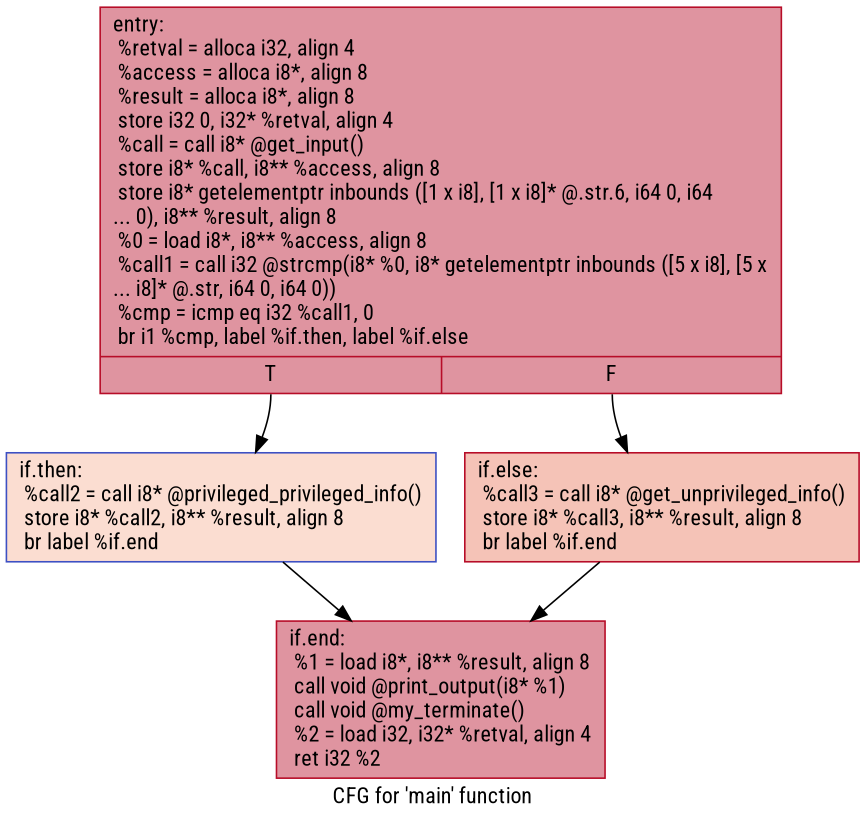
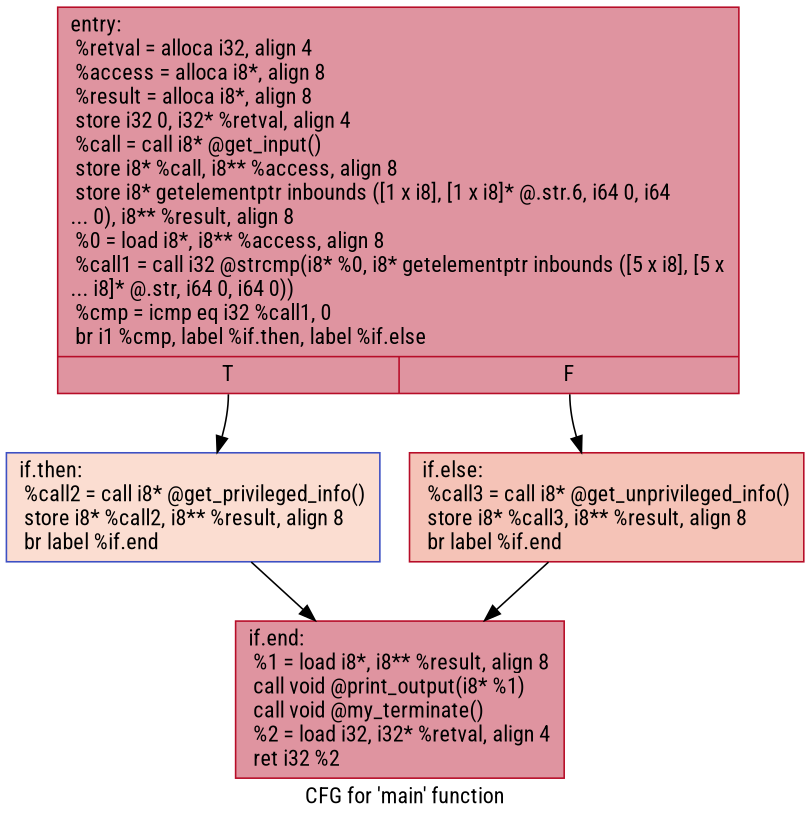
node "if.then:": text "%call2 = call i8* @privileged_privileged_info()" -> "%call2 = call i8* @get_privileged_info()"
